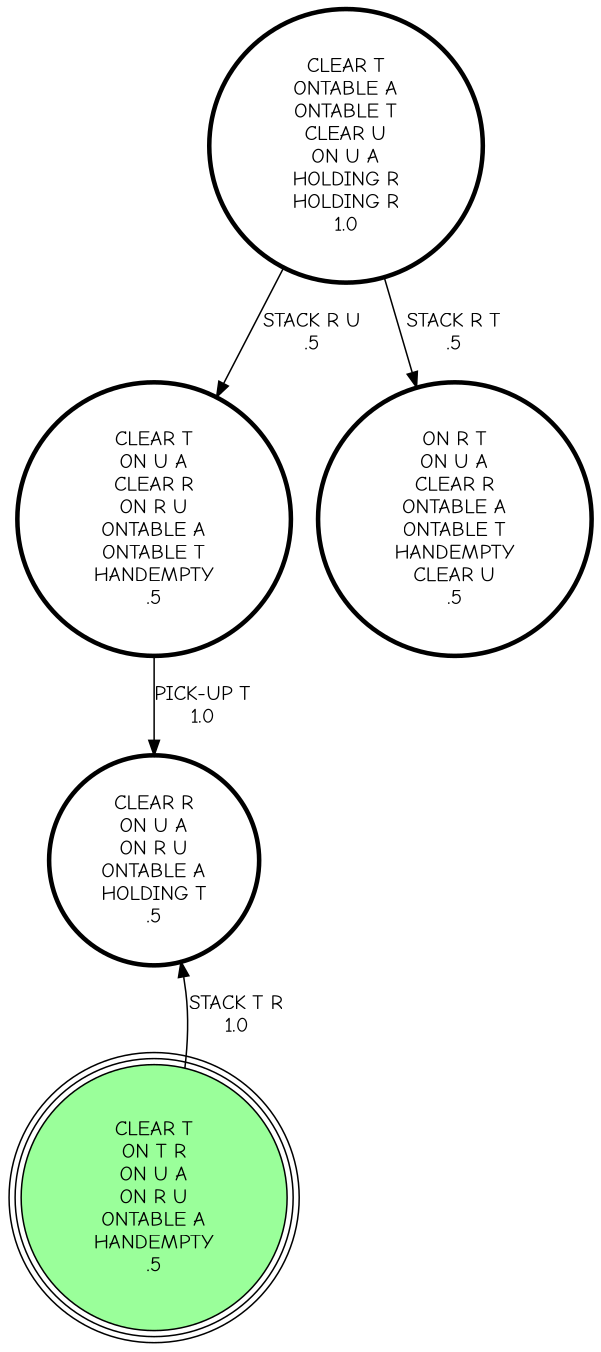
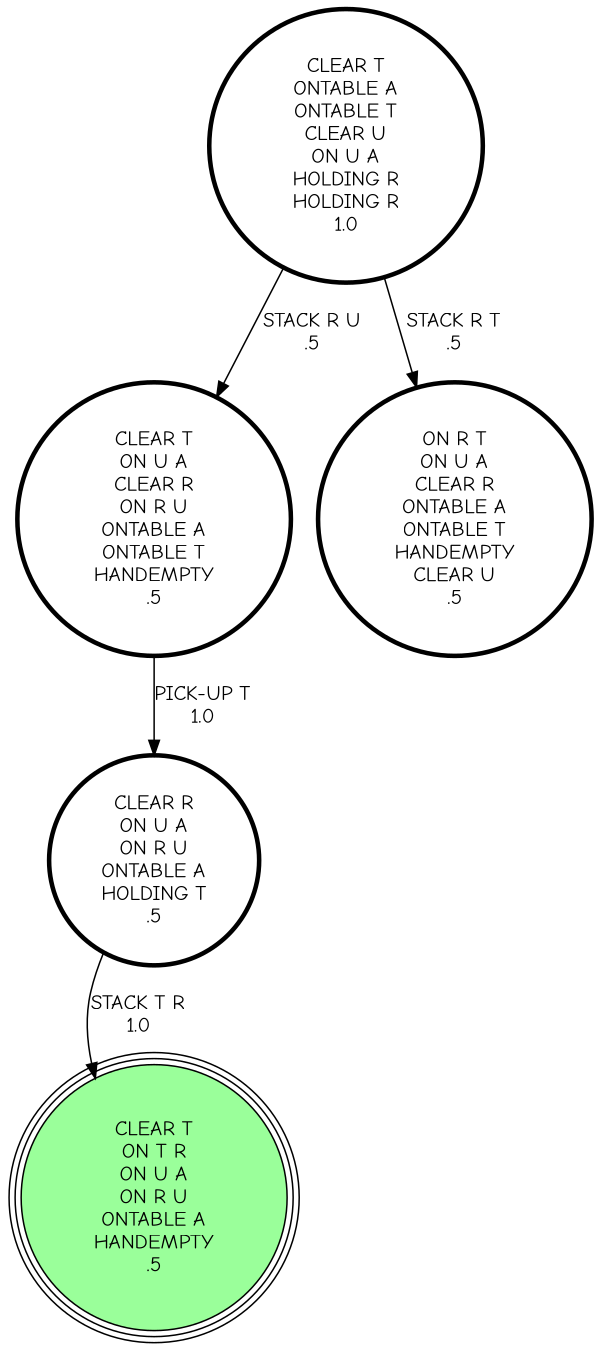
edge "CLEAR T ON T R ON U A ON R U ONTABLE A HANDEMPTY .5" -> "CLEAR R ON U A ON R U ONTABLE A HOLDING T .5": reversed
